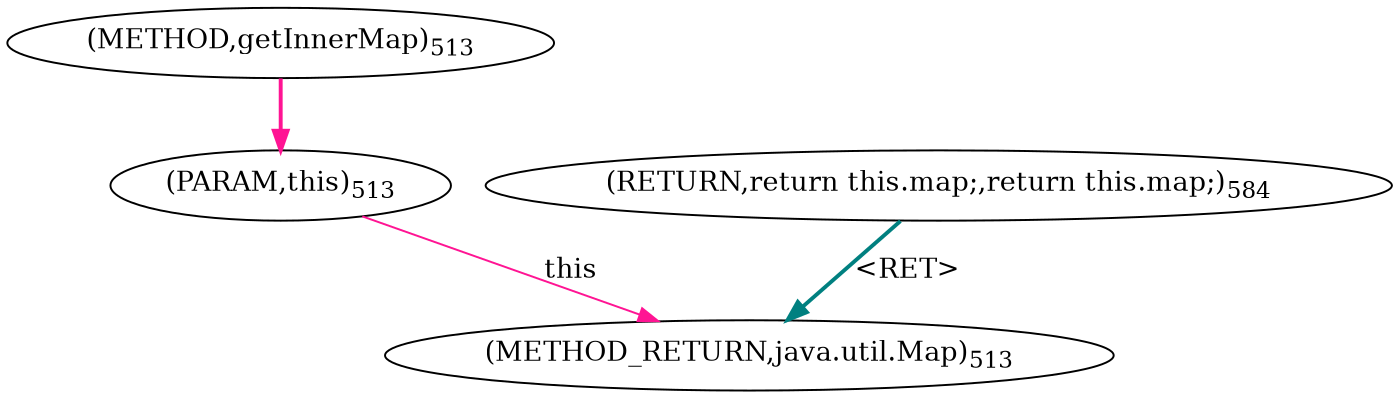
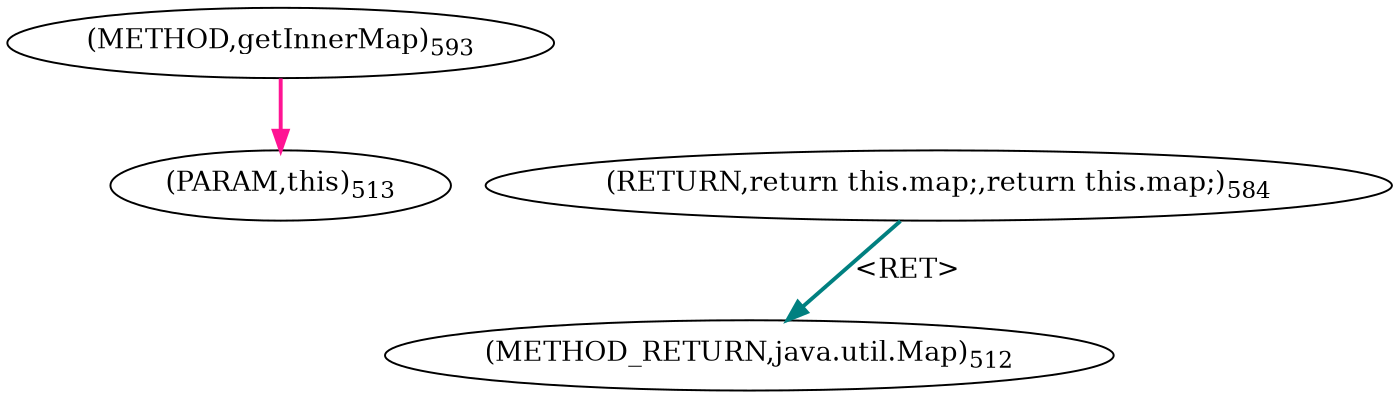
node "(METHOD,getInnerMap)": text "513" -> "593"
edge "(PARAM,this)" -> "(METHOD_RETURN,java.util.Map)": removed, label "this"
node "(METHOD_RETURN,java.util.Map)": text "513" -> "512"
